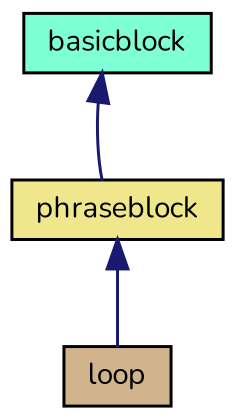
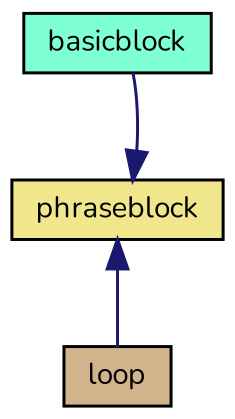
edge "phraseblock" -> "basicblock": reversed
